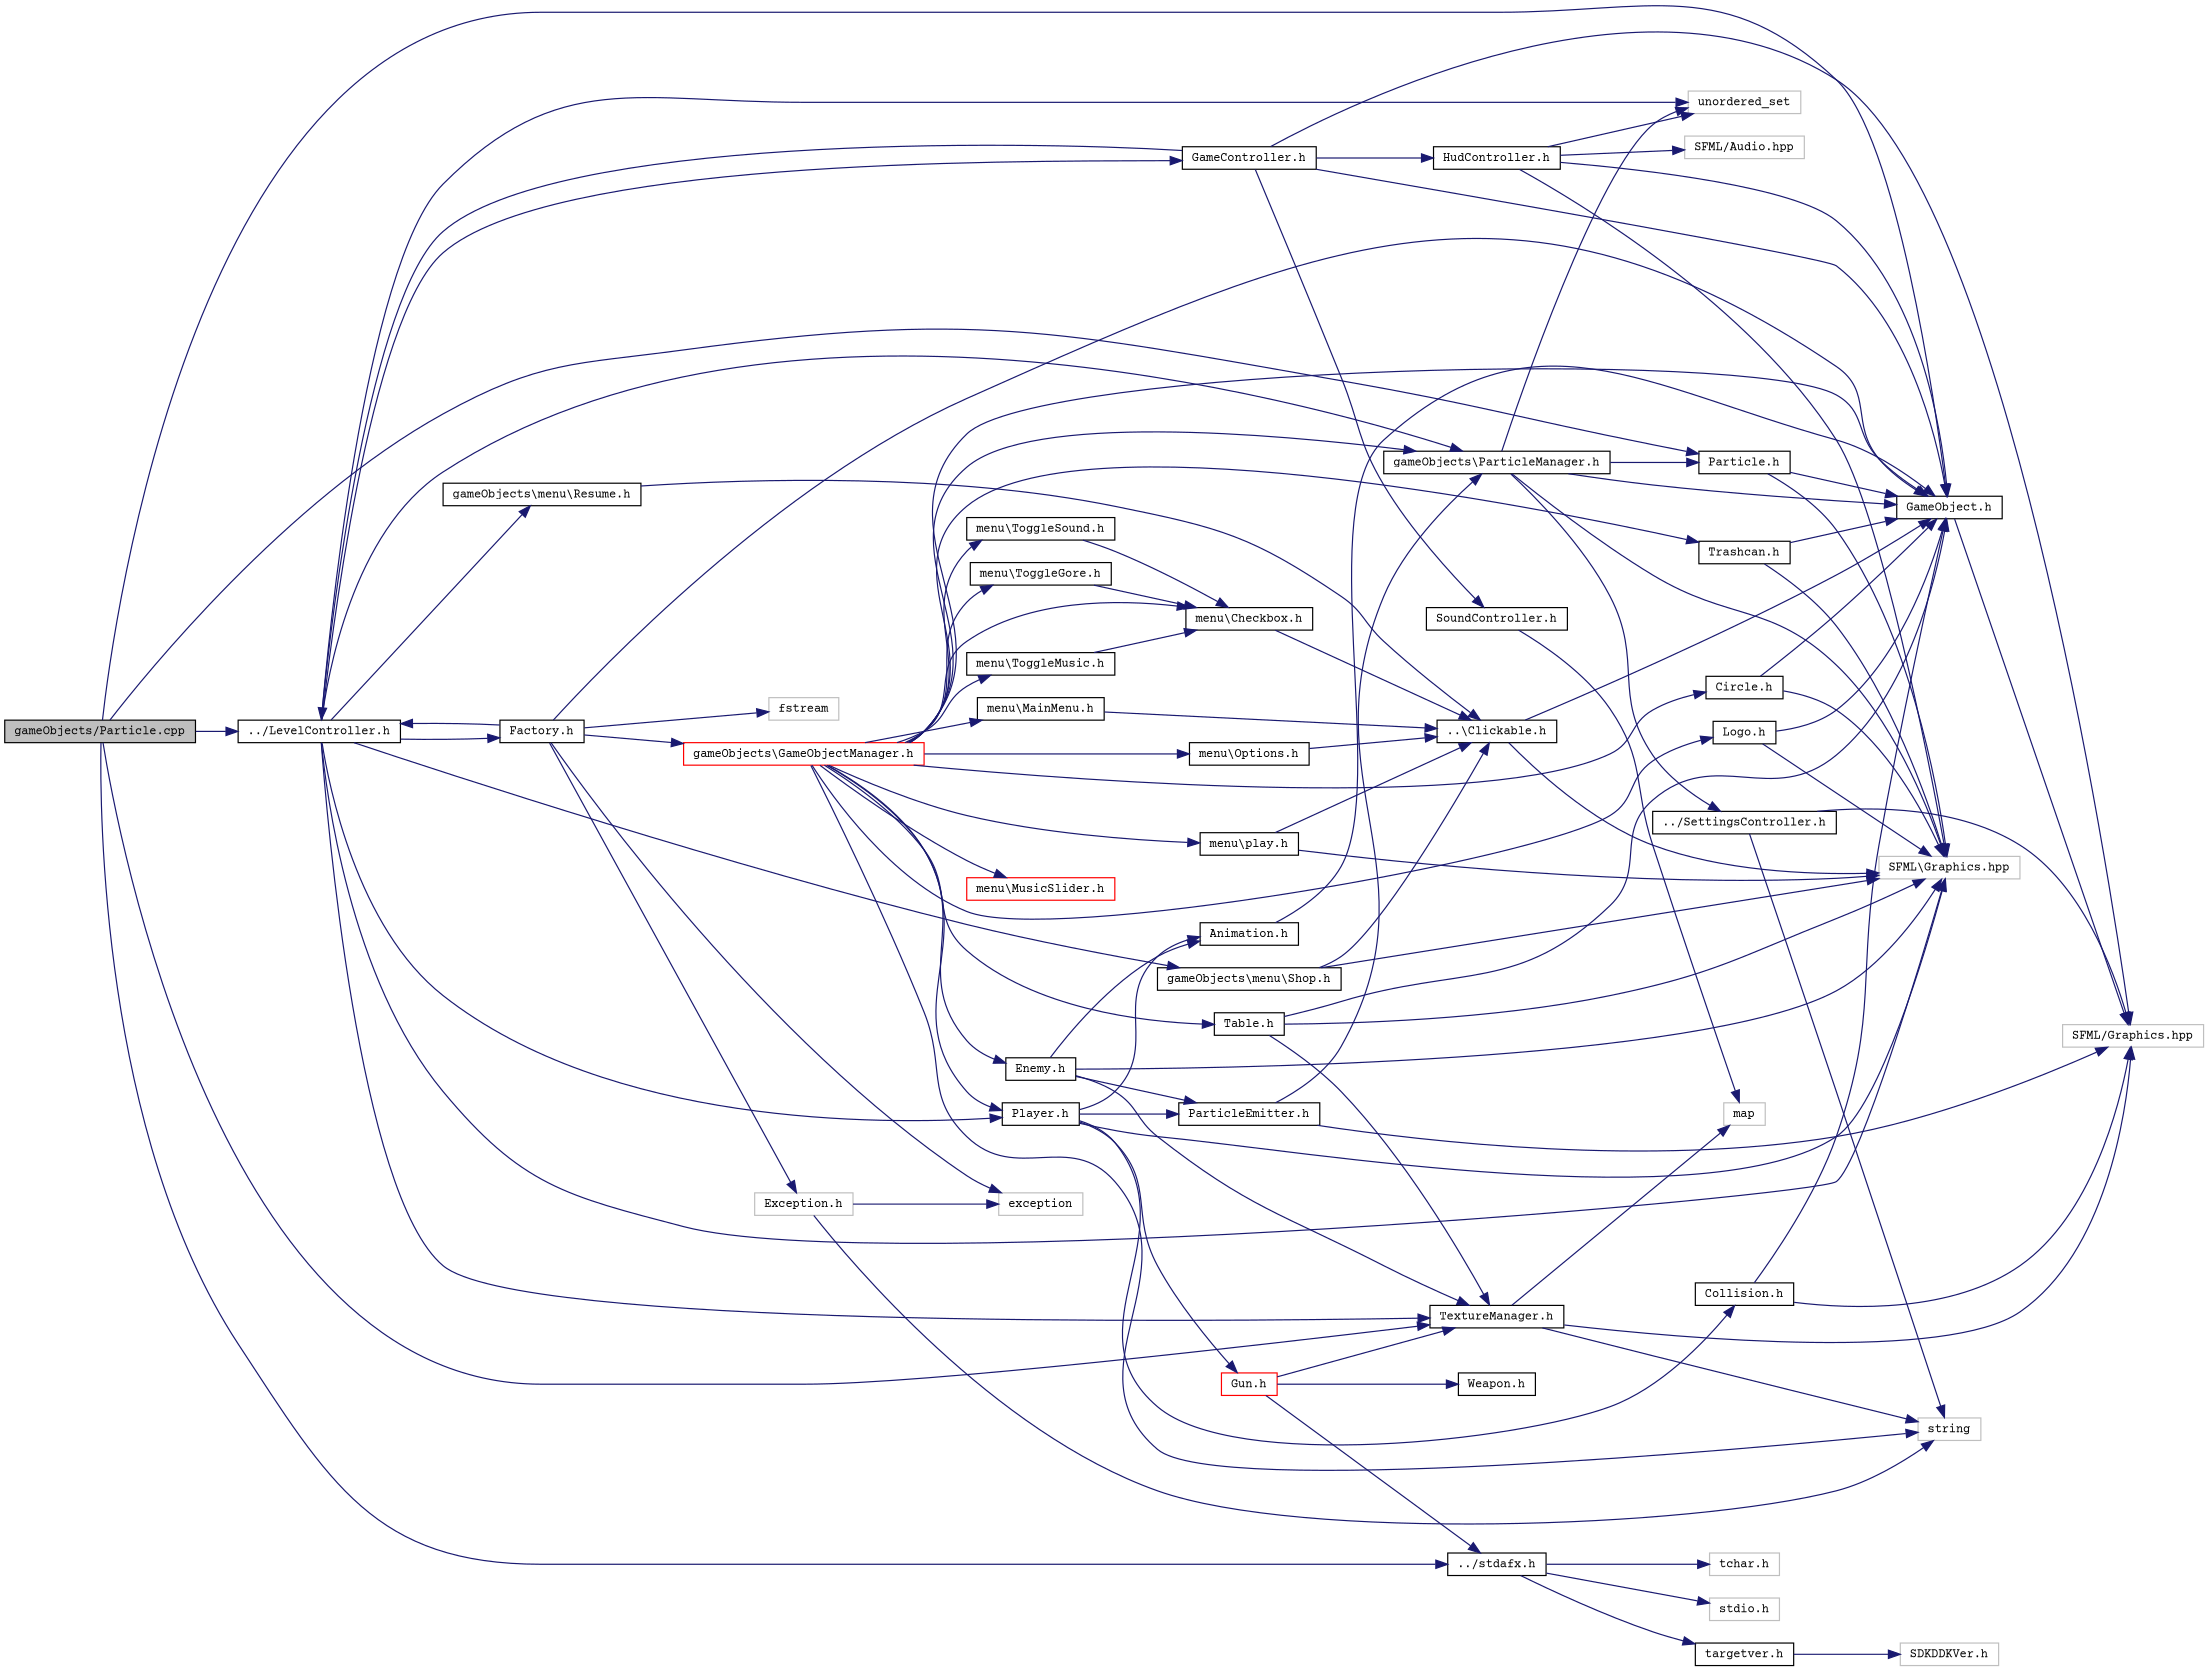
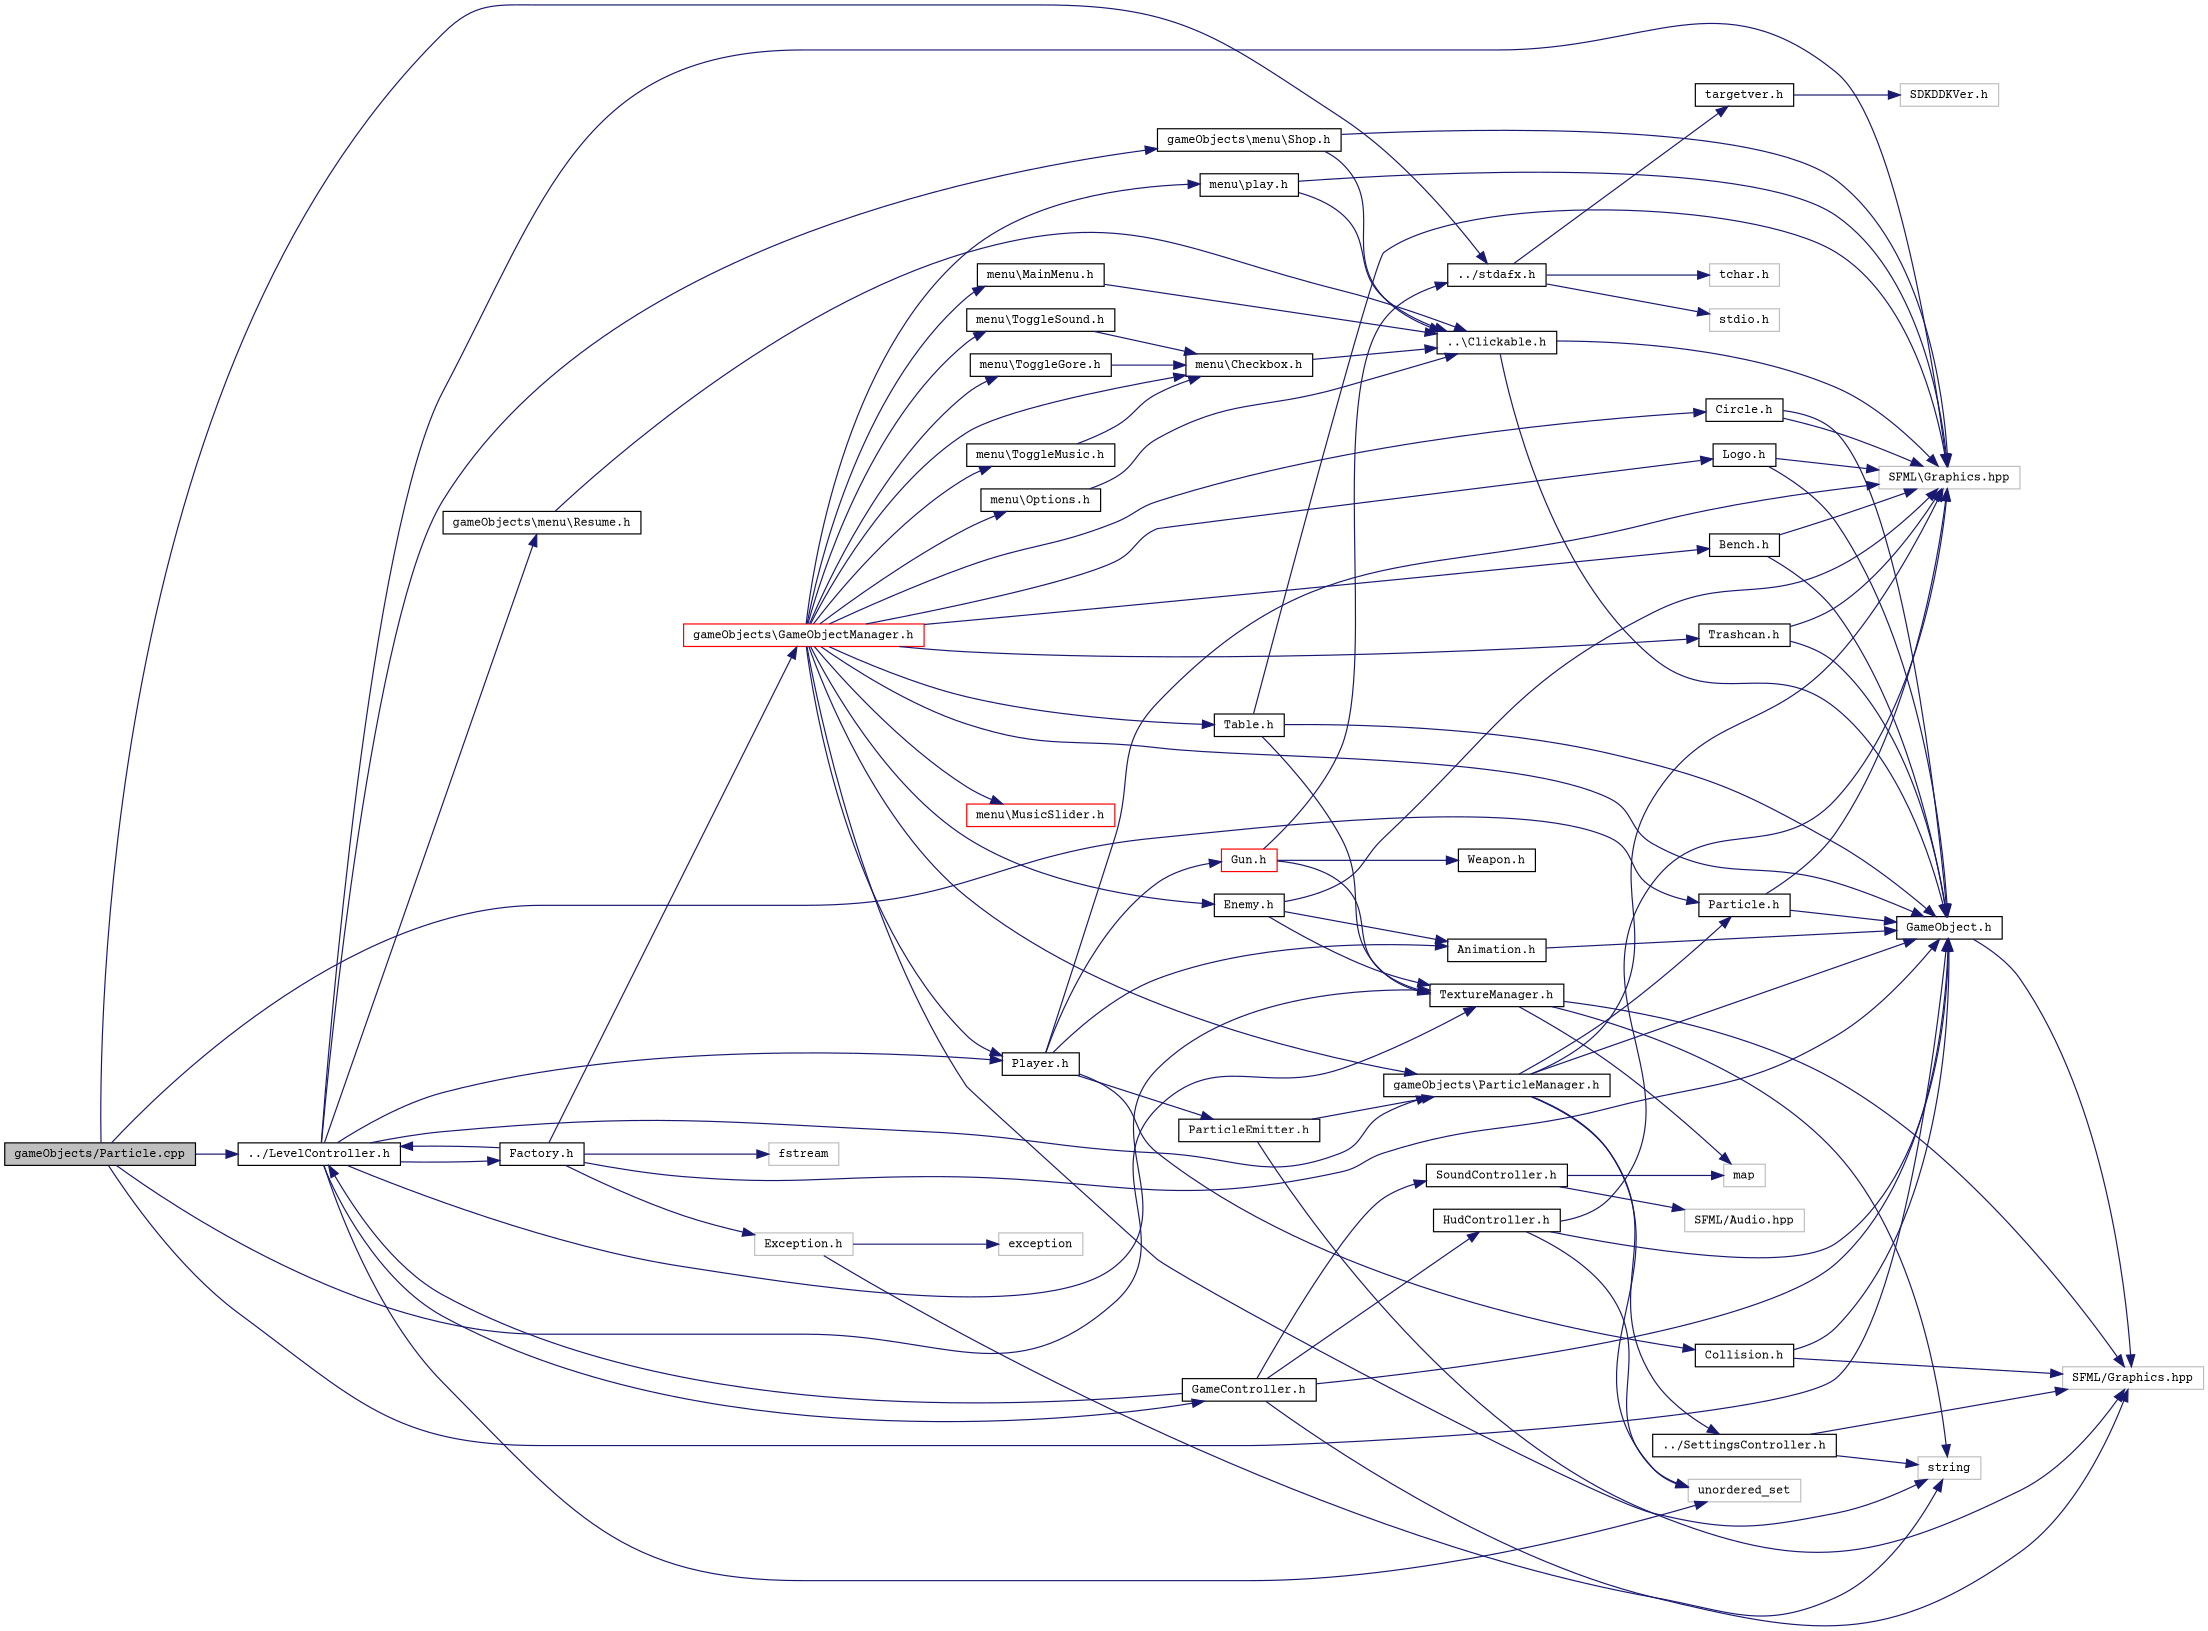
edge "HudController.h" -> "SFML/Audio.hpp": now "SoundController.h" -> "SFML/Audio.hpp"
node "Bench.h": added
edge "Factory.h" -> "exception": removed
edge "Enemy.h" -> "ParticleEmitter.h": removed
